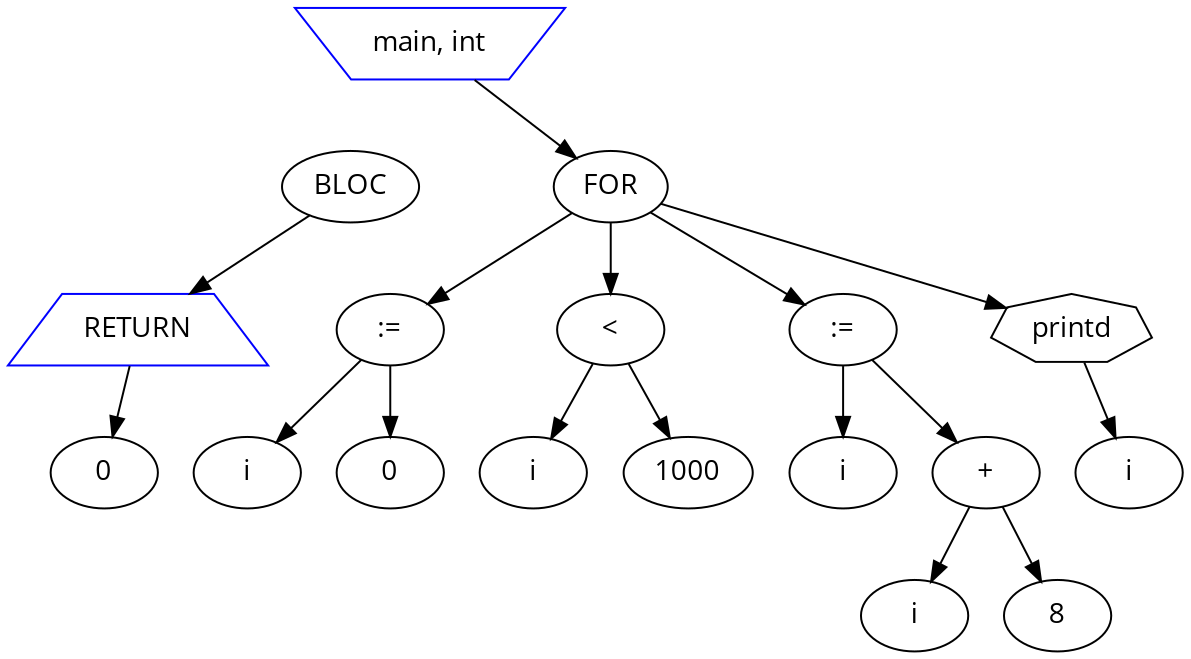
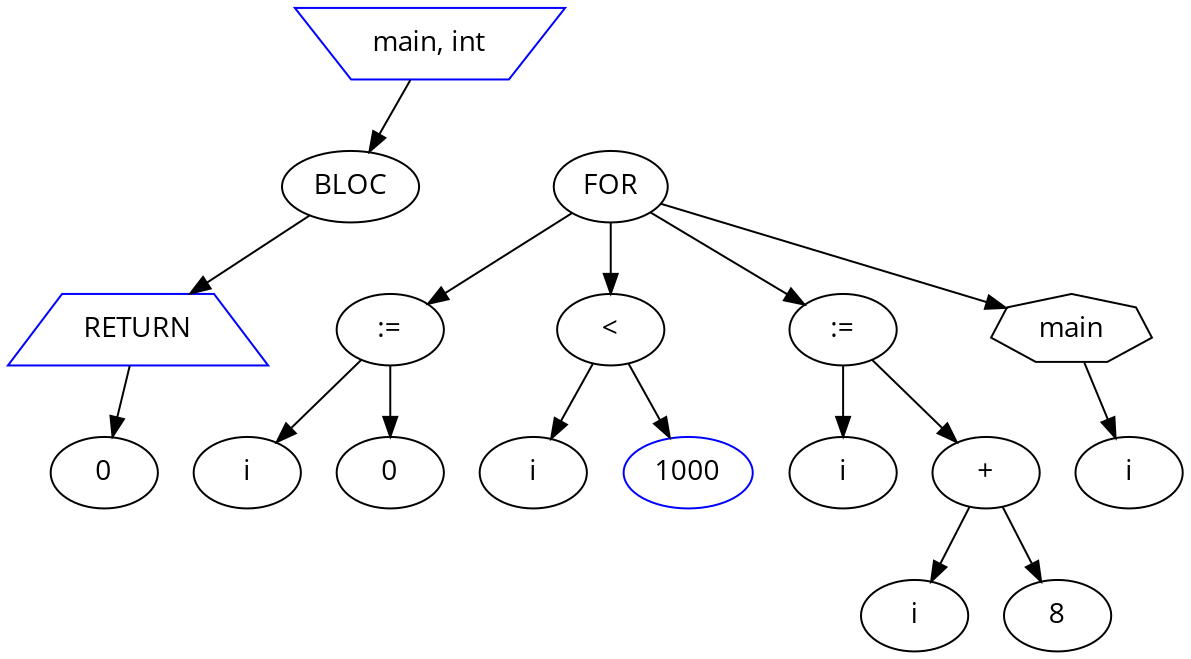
edge "main, int" -> "FOR": now "main, int" -> "BLOC"
node "printd": label "printd" -> "main"
node "1000": color black -> blue
